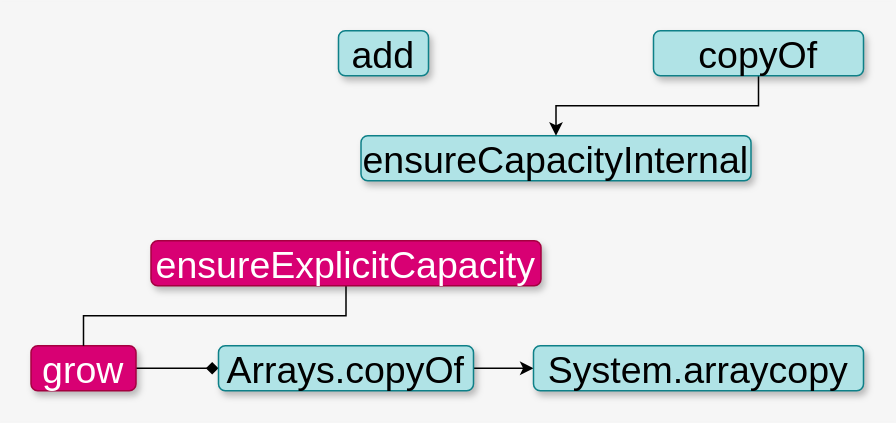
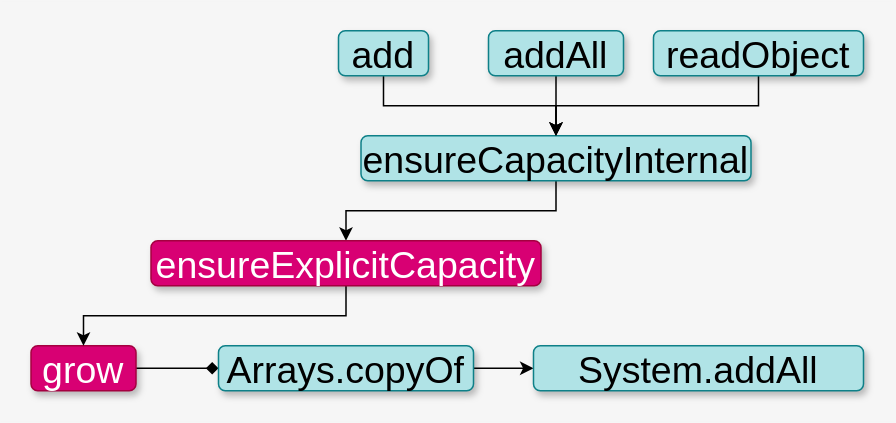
node "addAll": added
node "copyOf": label "copyOf" -> "readObject"
edge "addAll" -> "ensureCapacityInternal": added
edge "add" -> "ensureCapacityInternal": added
edge "ensureCapacityInternal" -> "ensureExplicitCapacity": added
edge "ensureExplicitCapacity" -- "grow": arrowhead none -> classic
node "System.arraycopy": label "System.arraycopy" -> "System.addAll"
